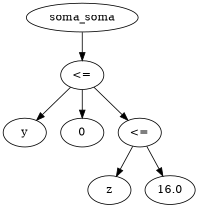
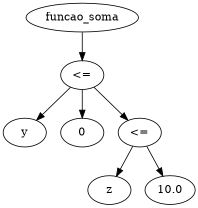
node "soma_soma": label "soma_soma" -> "funcao_soma"
node "16.0": label "16.0" -> "10.0"
